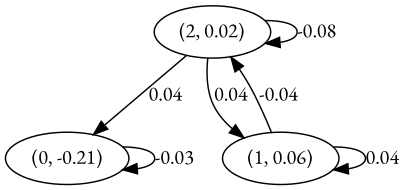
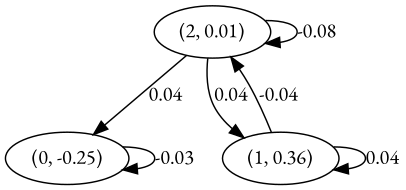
node "(2, 0.02)": label "(2, 0.02)" -> "(2, 0.01)"
node "(0, -0.21)": label "(0, -0.21)" -> "(0, -0.25)"
node "(1, 0.06)": label "(1, 0.06)" -> "(1, 0.36)"
